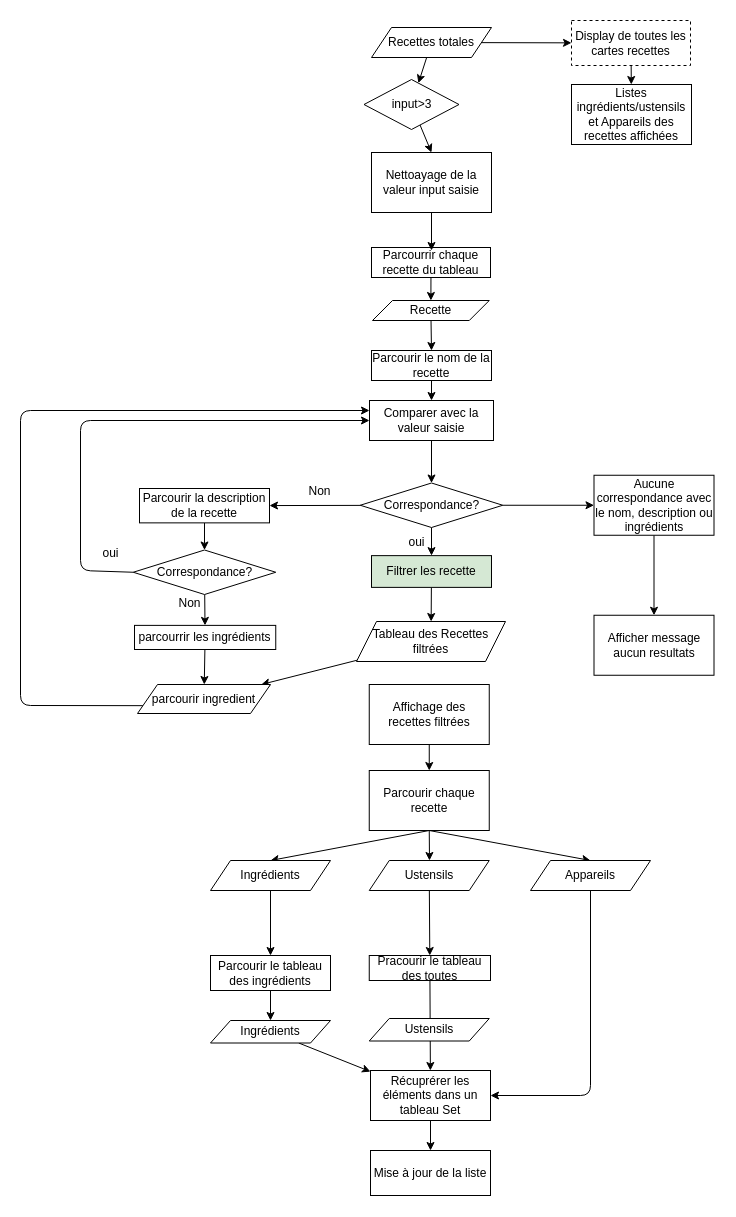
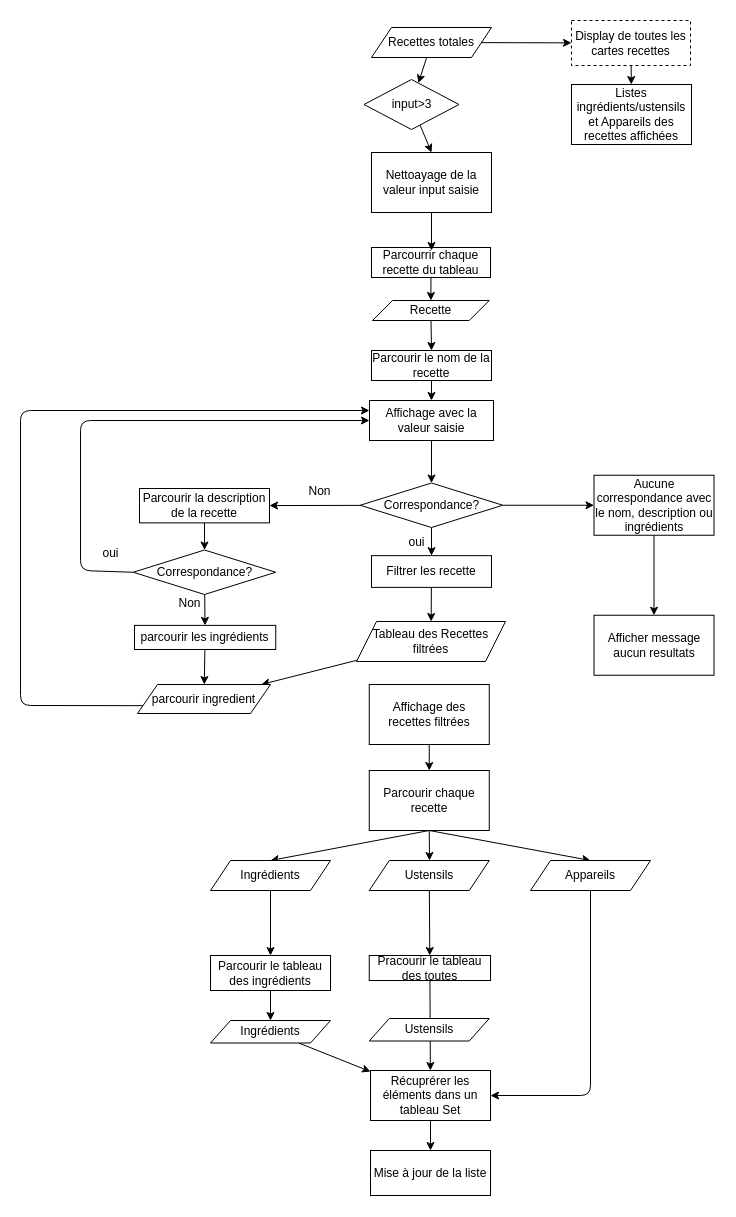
node "Comparer avec la valeur saisie": label "Comparer avec la valeur saisie" -> "Affichage avec la valeur saisie"
node "Filtrer les recette": fillcolor #d5e8d4 -> #ffffff
node "parcourrir les ingrédients": label "parcourrir les ingrédients" -> "parcourir les ingrédients"
